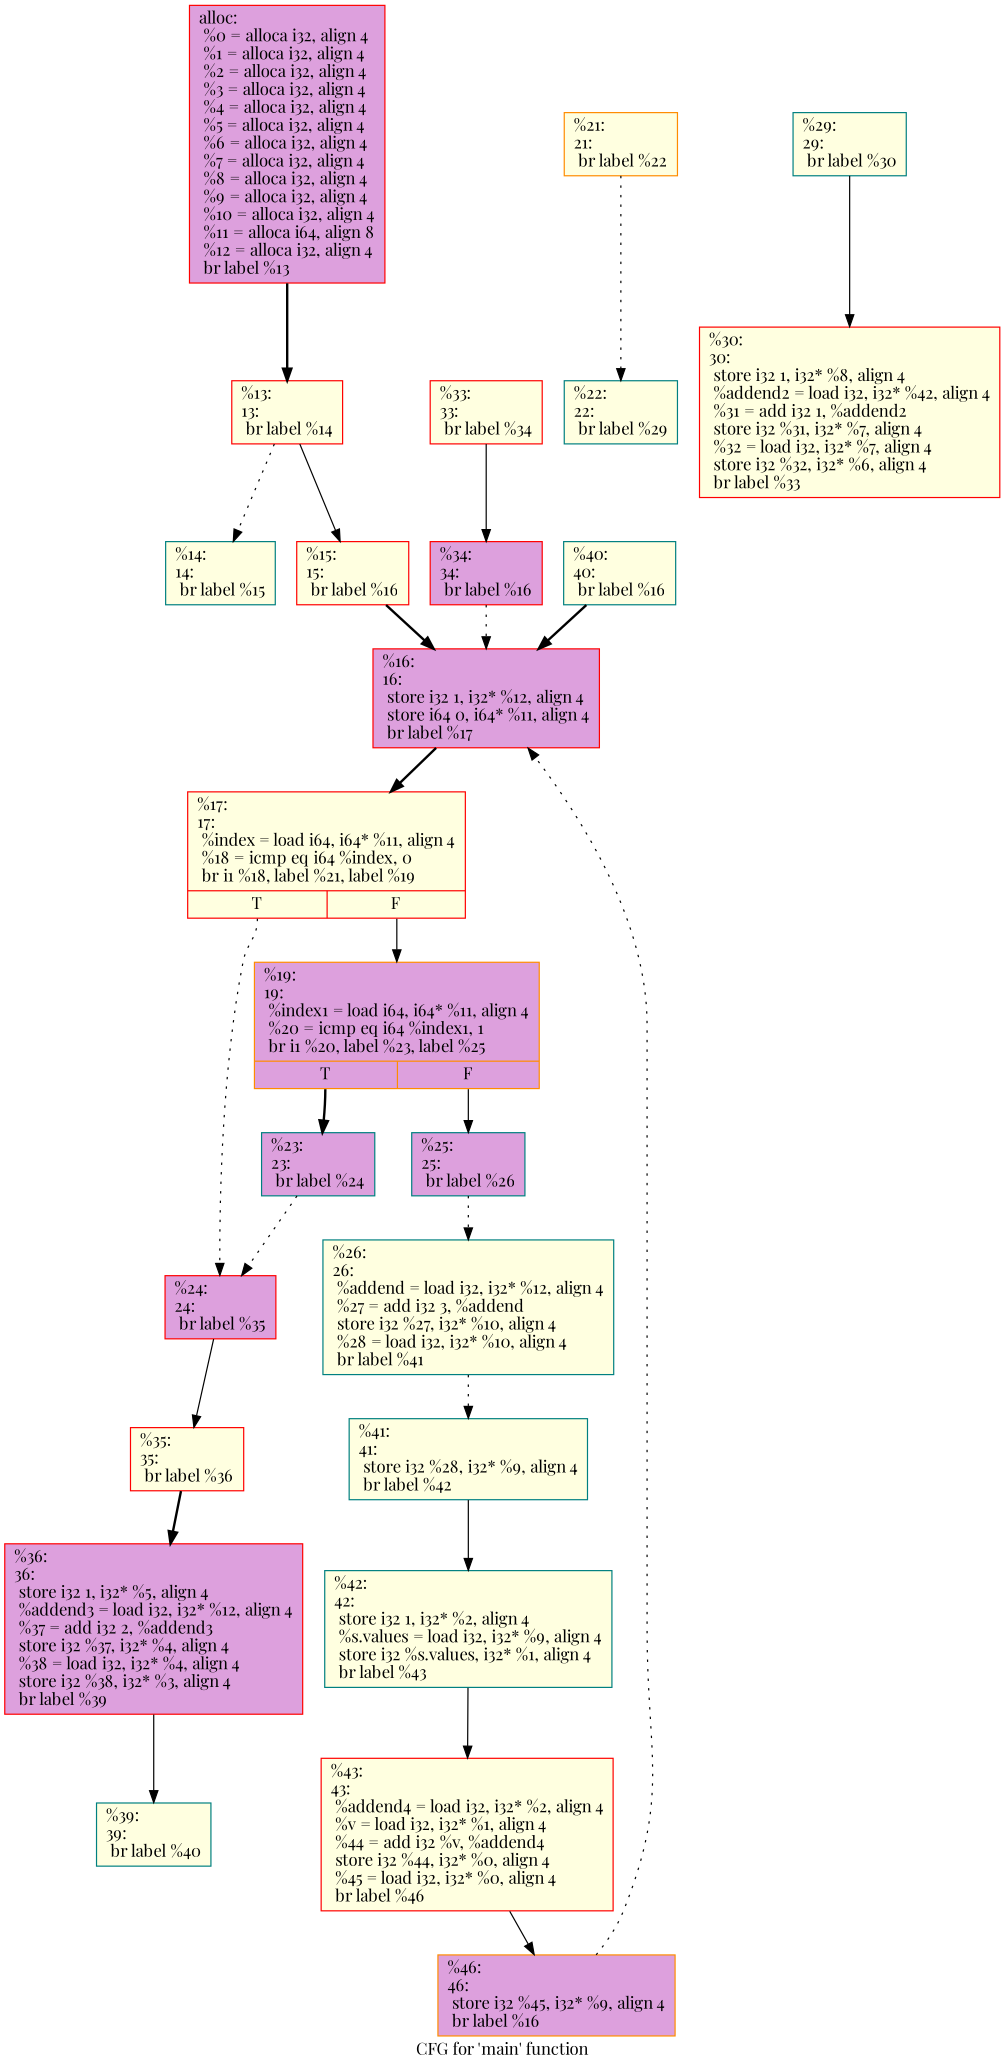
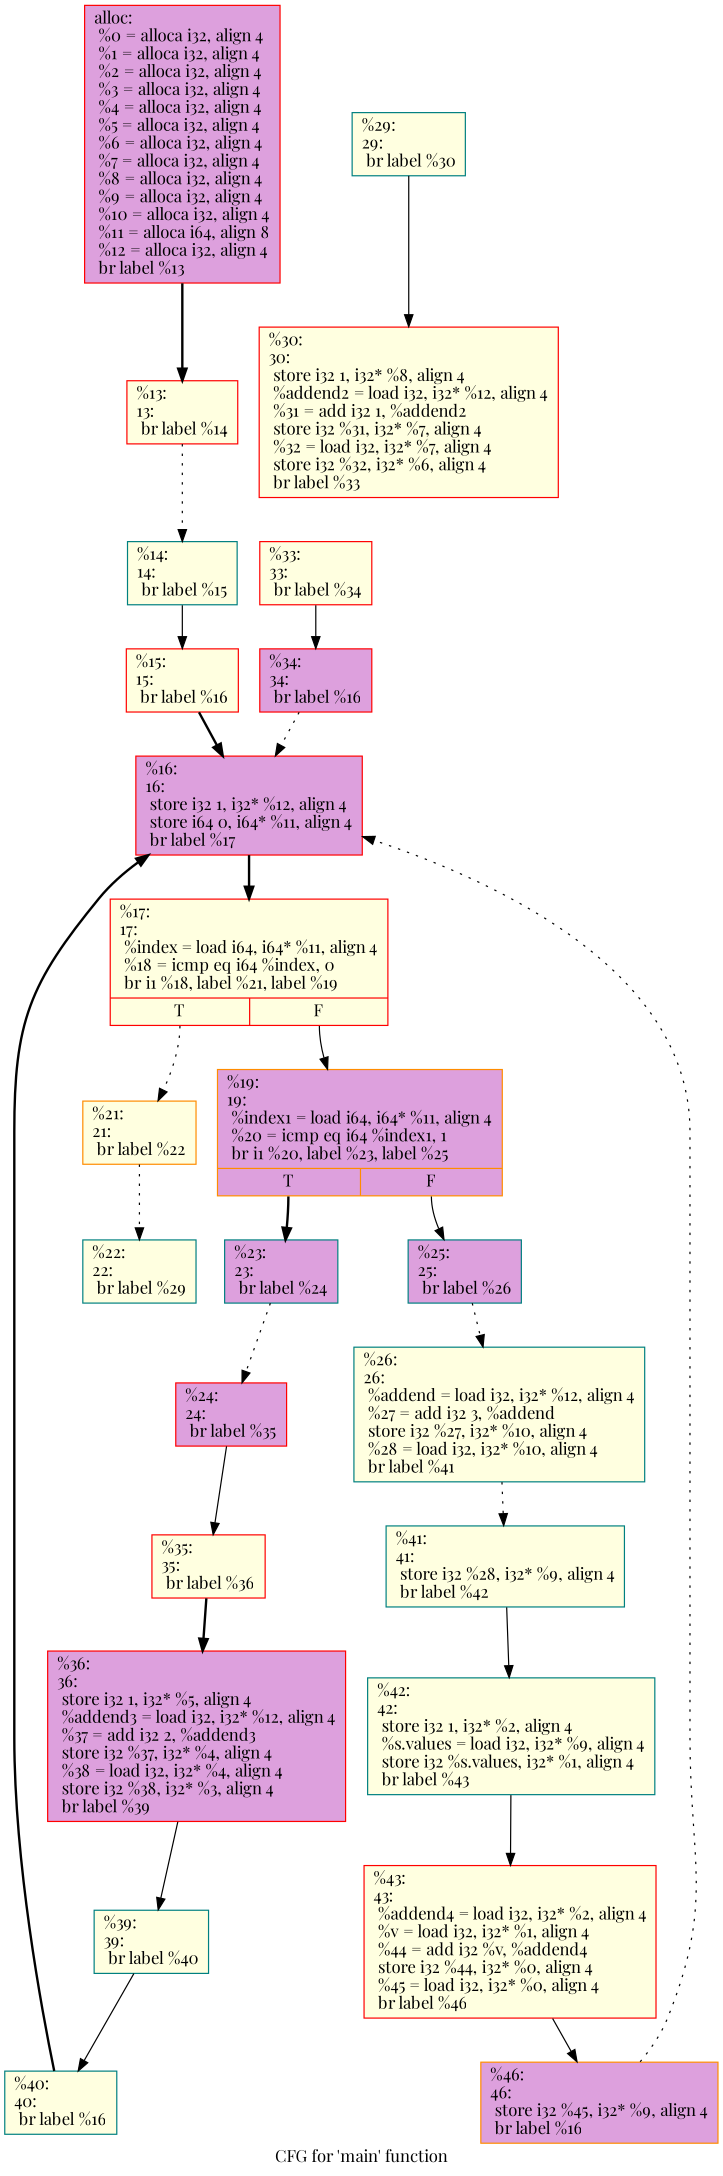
node "%30:": text "%addend2 = load i32, i32* %42, align 4" -> "%addend2 = load i32, i32* %12, align 4"
edge "%13:" -> "%15:": now "%14:" -> "%15:"
edge "%17:" -> "%24:": now "%17:" -> "%21:"
edge "%39:" -> "%40:": added
